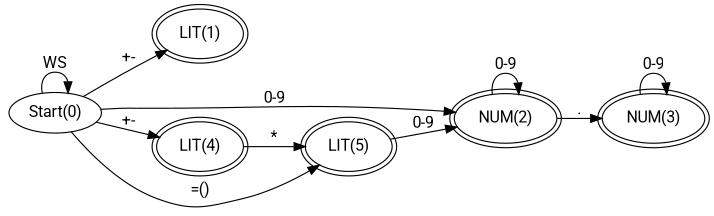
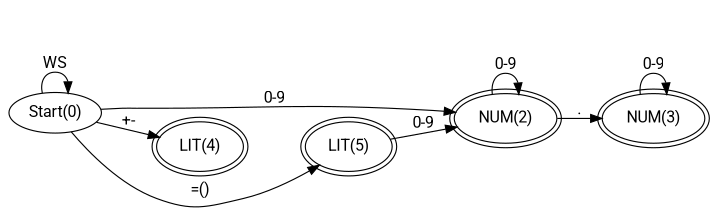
node "LIT(1)": removed
edge "LIT(4)" -> "LIT(5)": removed, label "*"
